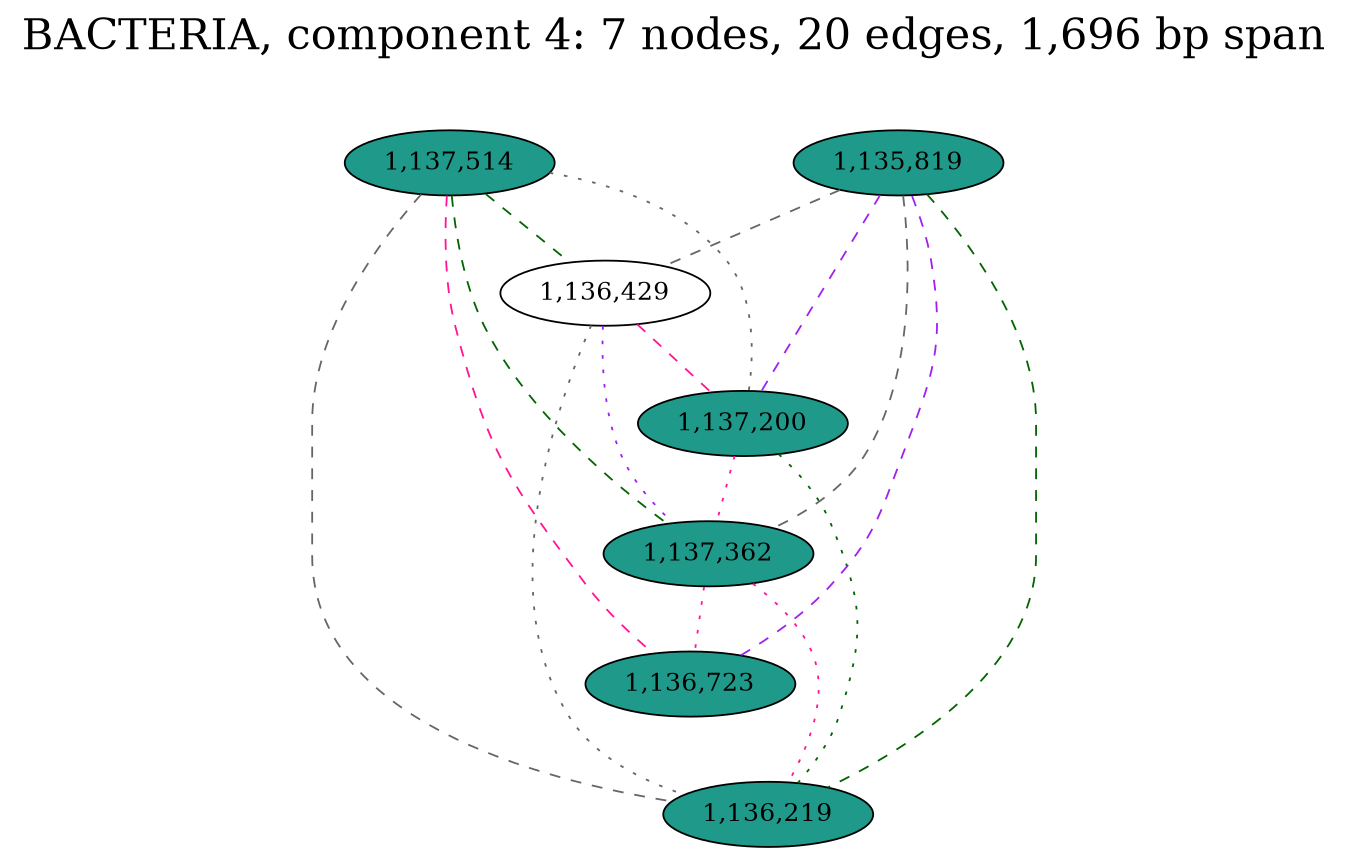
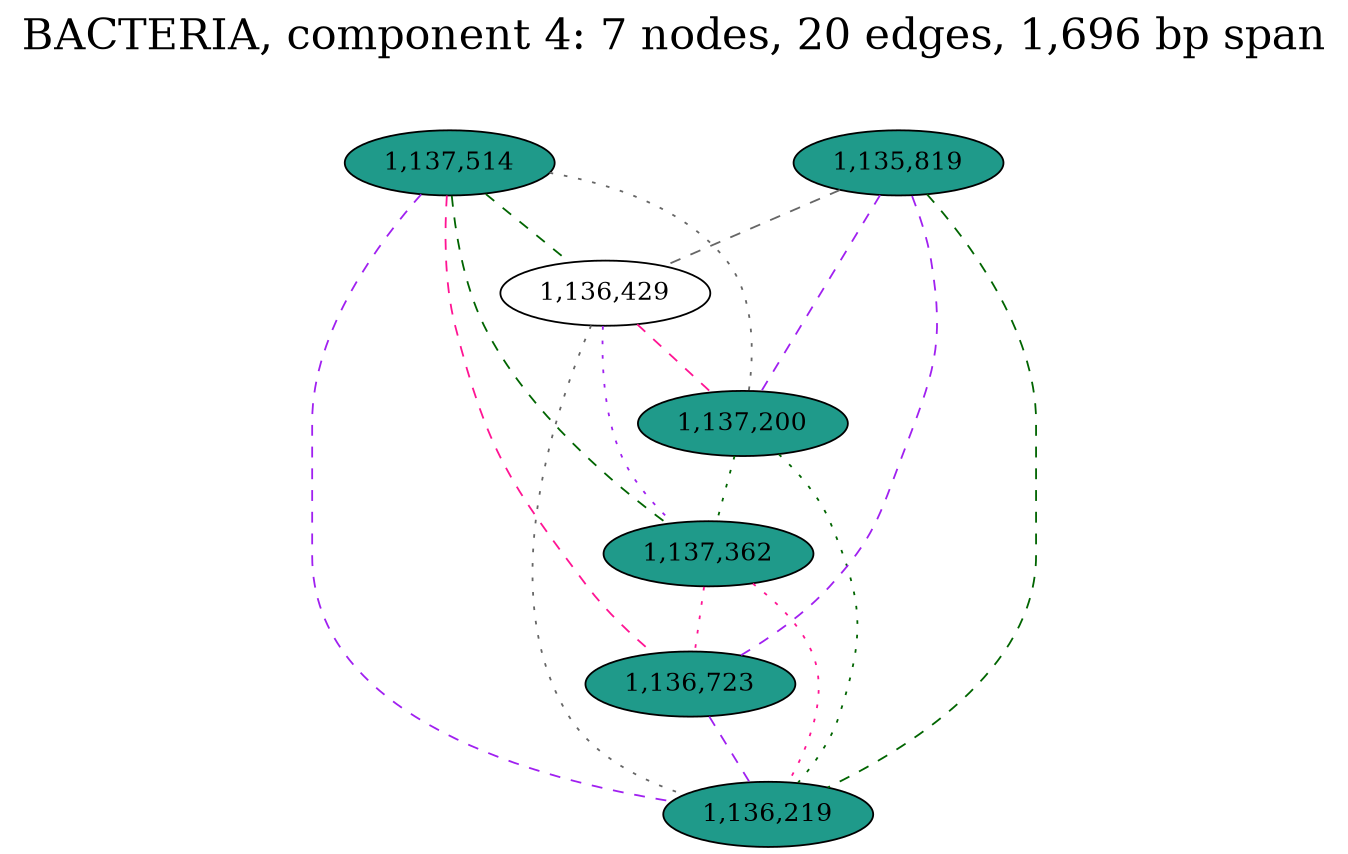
edge "1,135,819" -- "1,137,362": removed
edge "1,137,200" -- "1,137,362": color deeppink -> darkgreen
edge "1,137,514" -- "1,136,219": color gray40 -> purple
edge "1,136,723" -- "1,136,219": added
